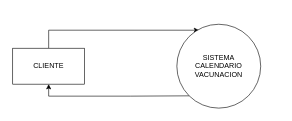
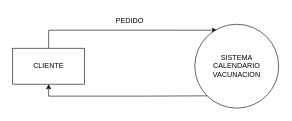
node "PEDIDO": added
node "SISTEMA CALENDARIO VACUNACION": moved (219, 66) -> (237, 66)
